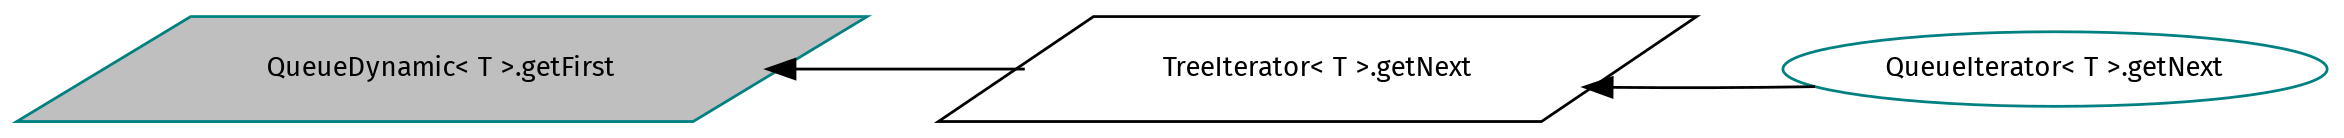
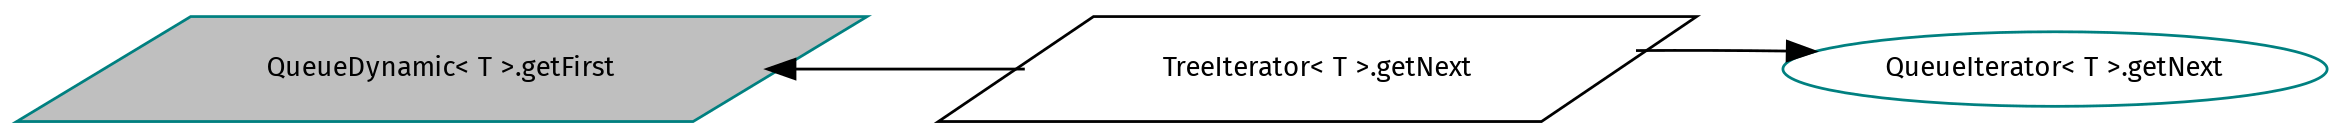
edge "QueueIterator< T >.getNext" -> "TreeIterator< T >.getNext": reversed
